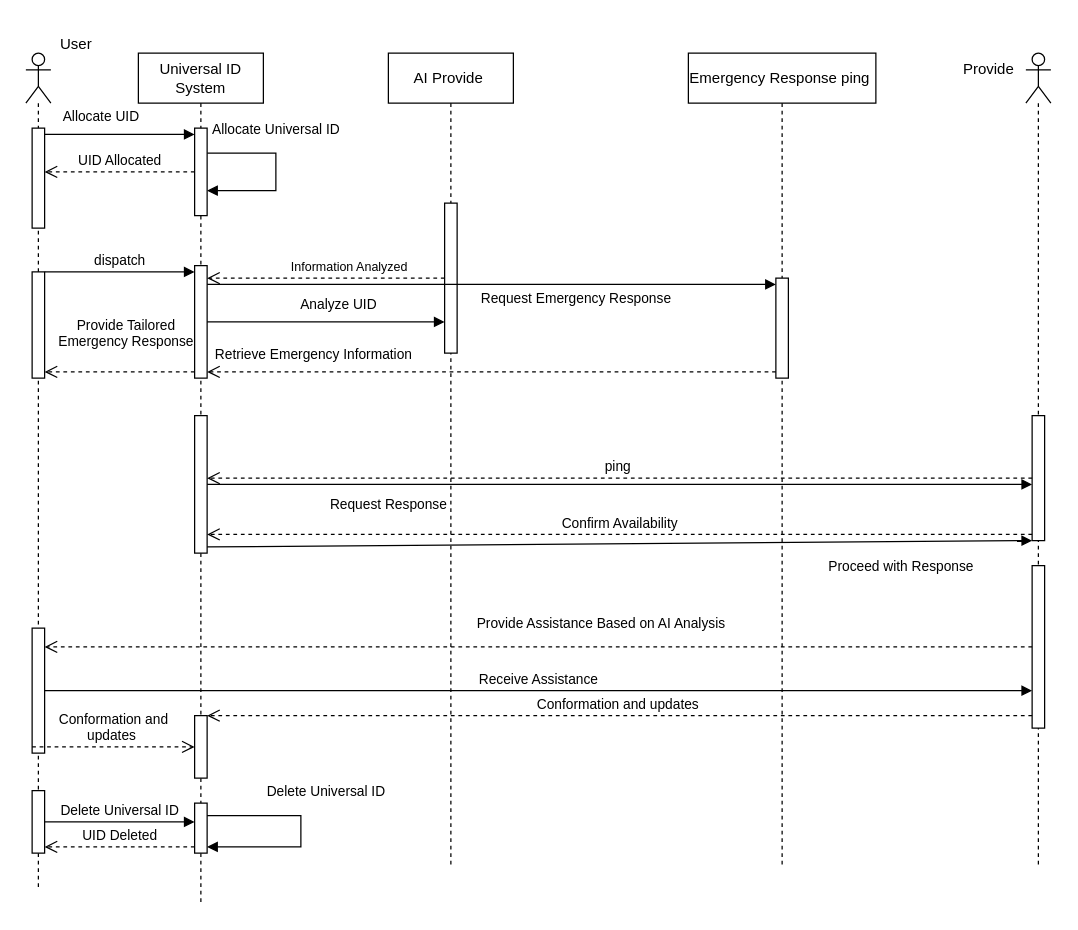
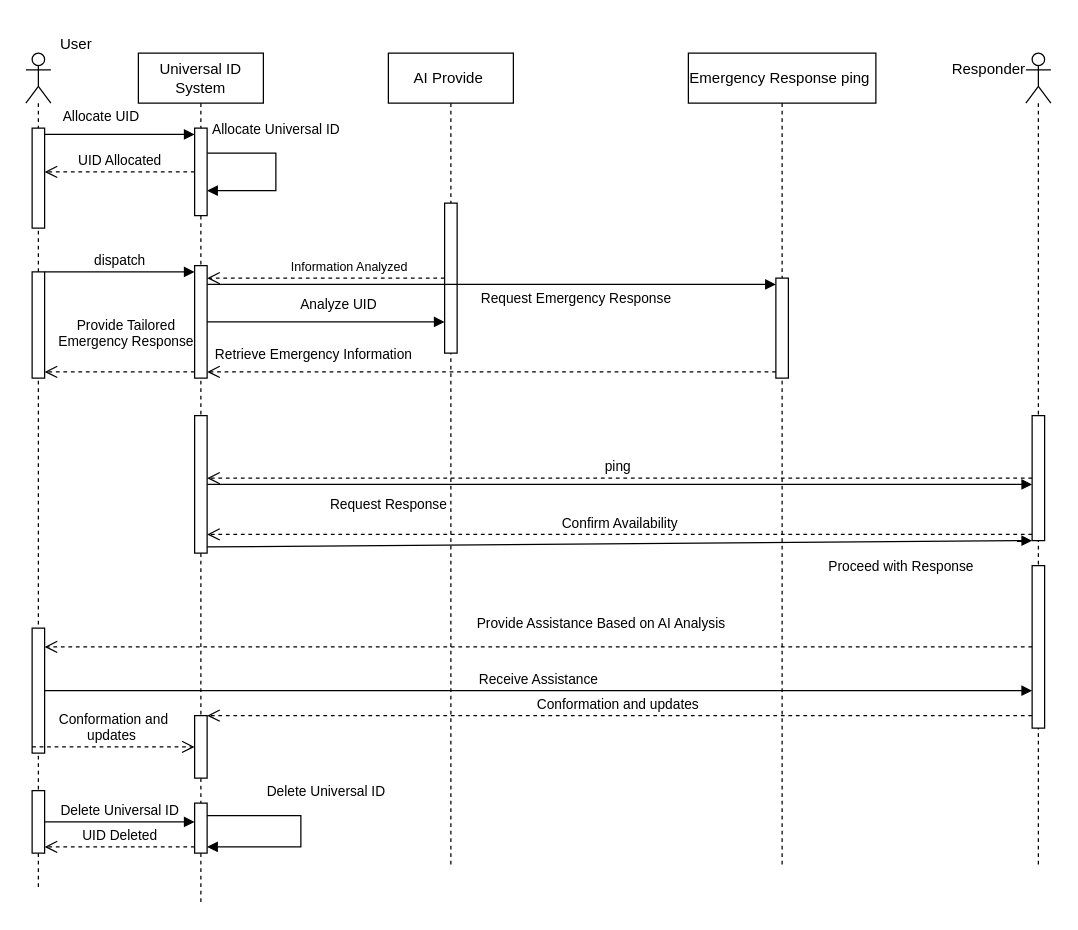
node "Provide": label "Provide" -> "Responder"
